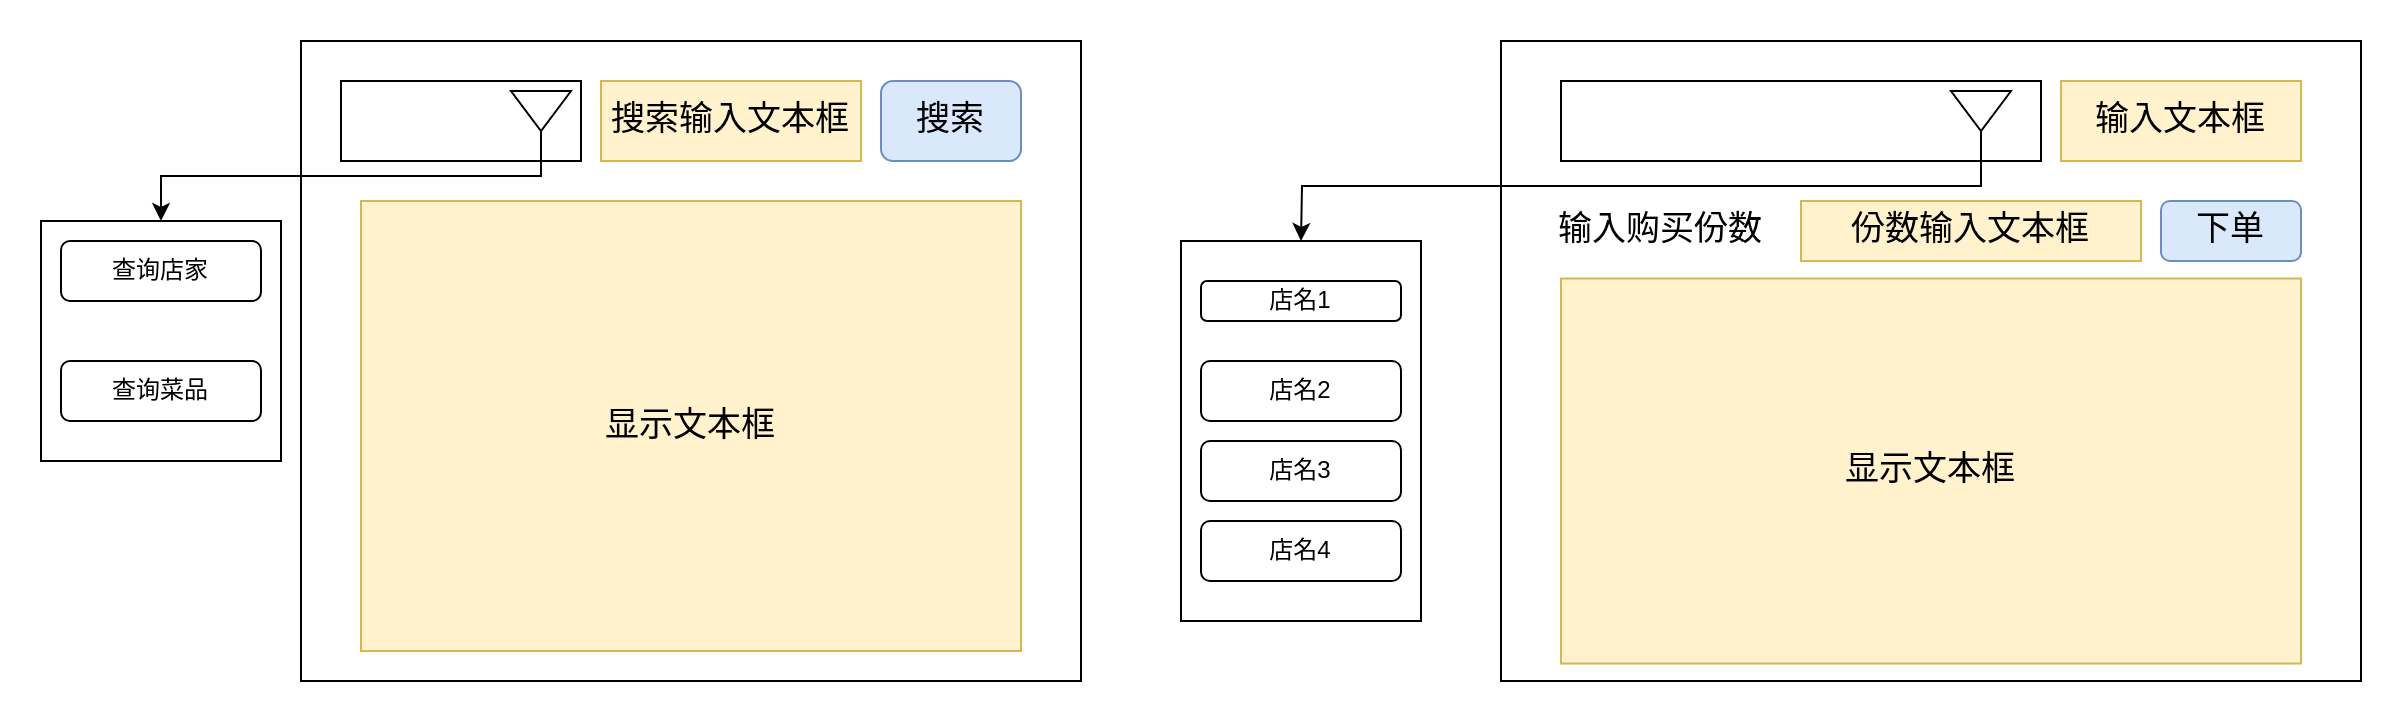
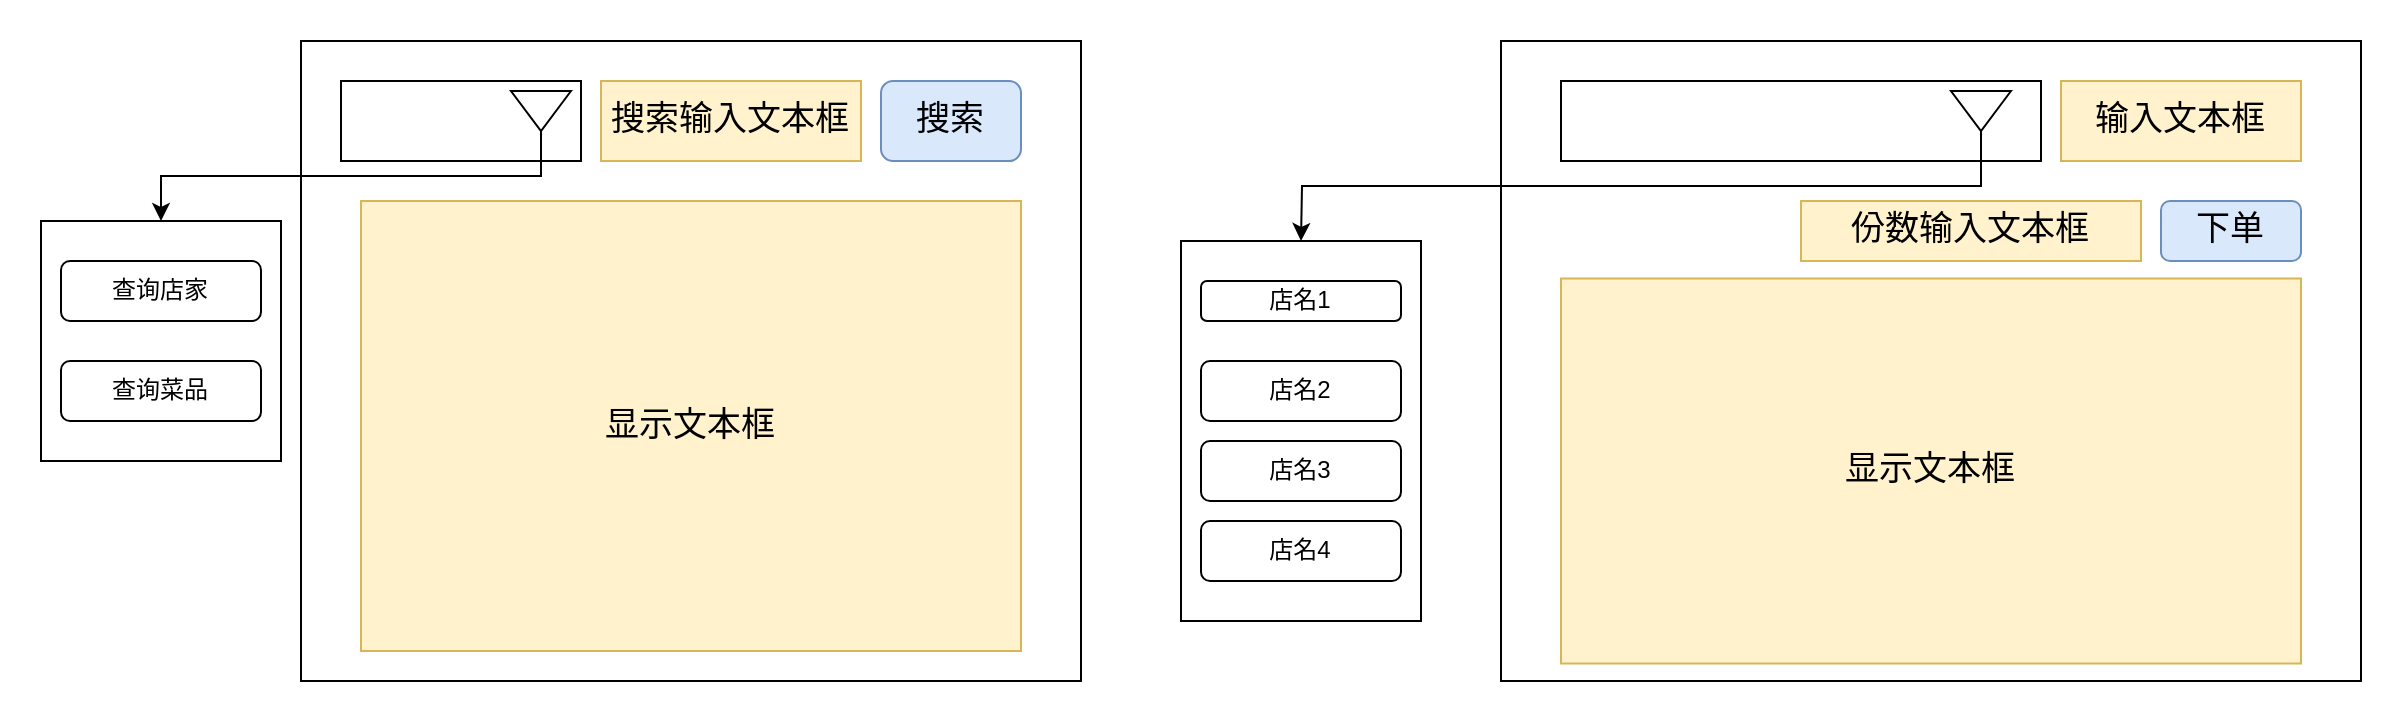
node "输入购买份数": removed
node "查询店家": moved (161, 271) -> (161, 291)
